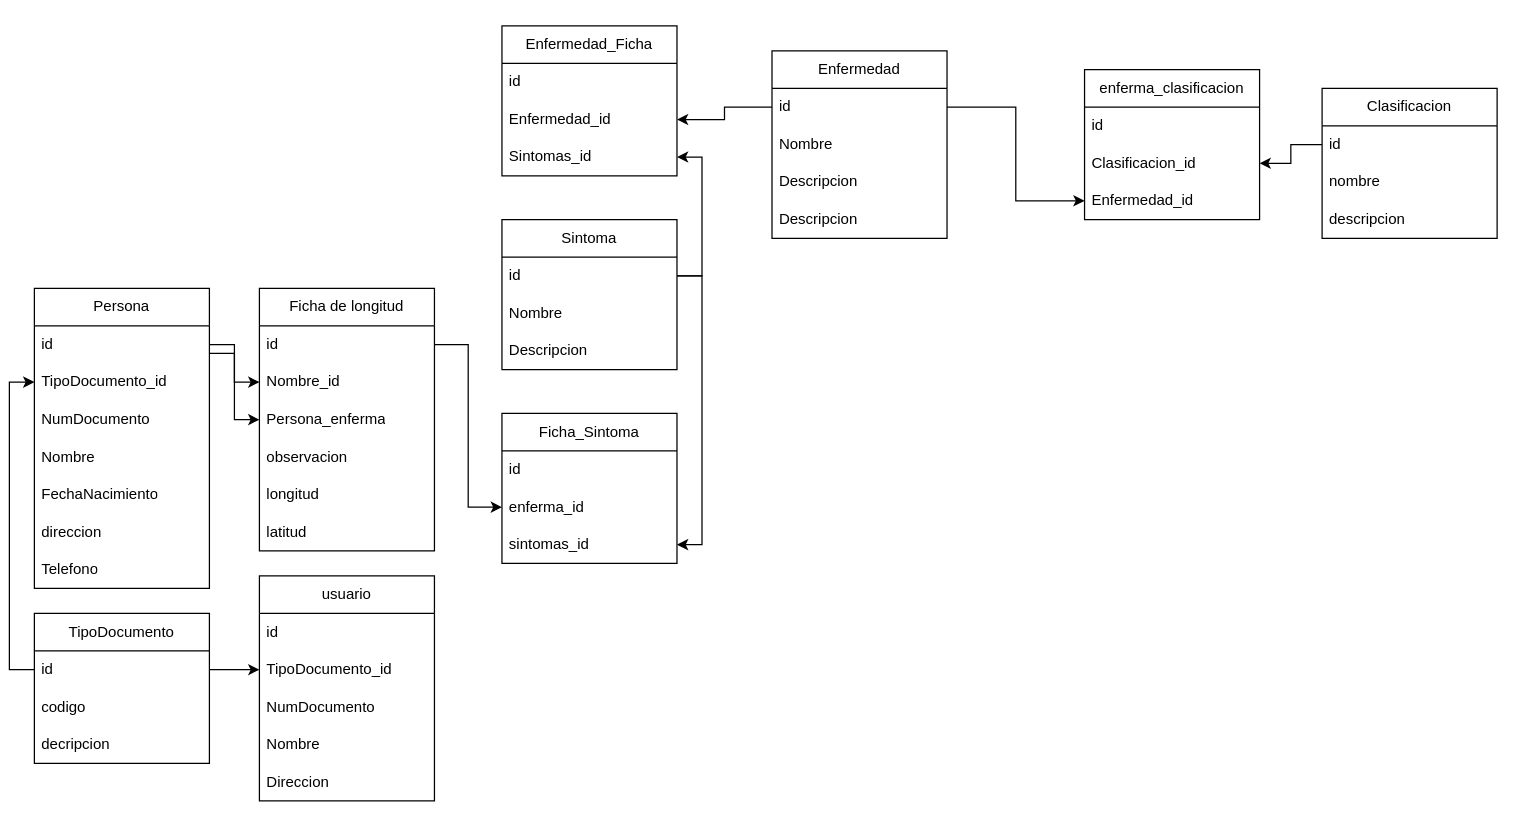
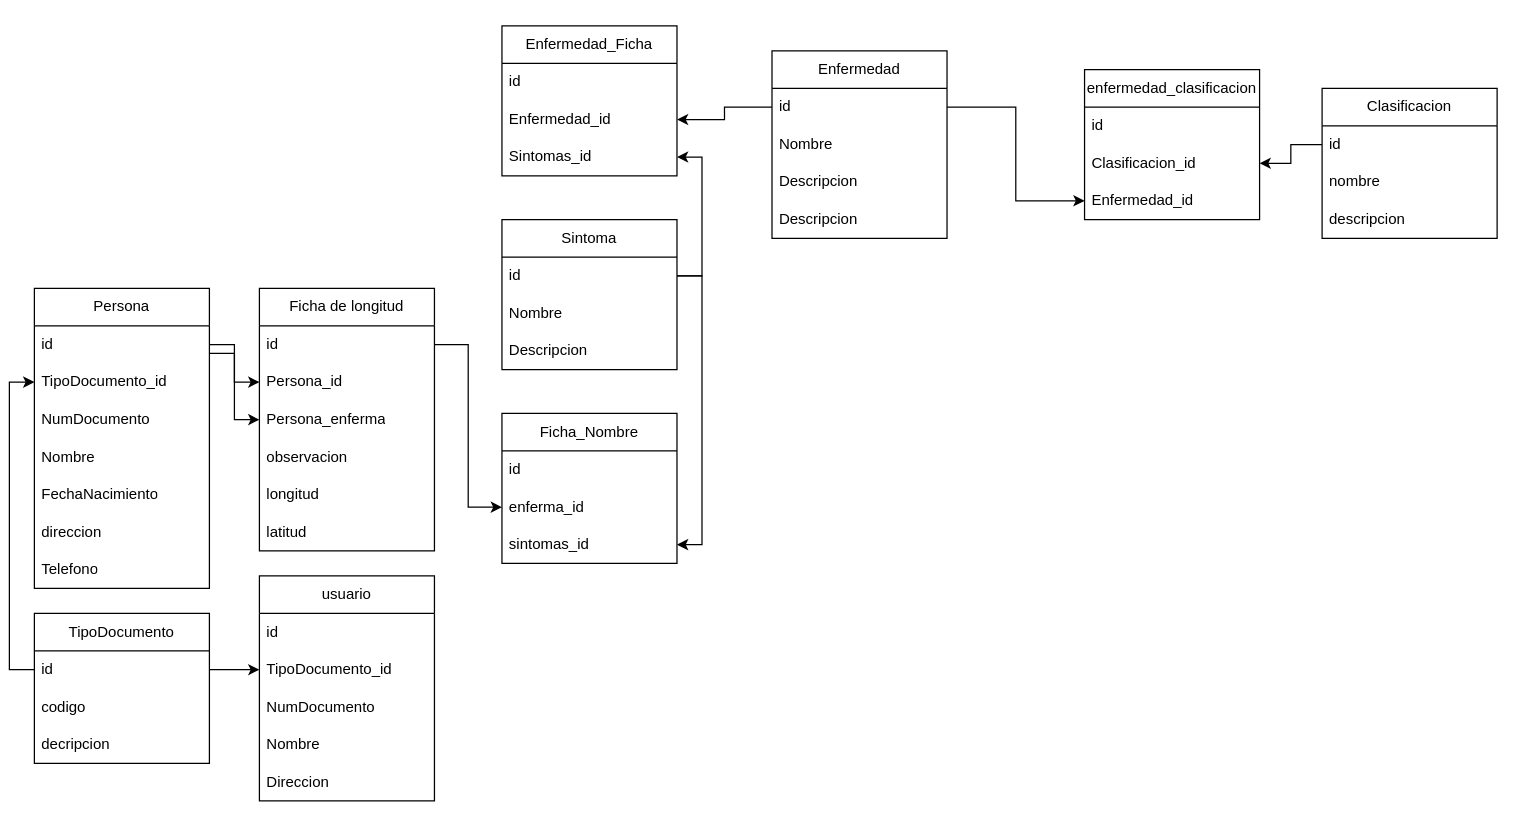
node "enferma_clasificacion": label "enferma_clasificacion" -> "enfermedad_clasificacion"
node "Nombre_id": label "Nombre_id" -> "Persona_id"
node "Ficha_Sintoma": label "Ficha_Sintoma" -> "Ficha_Nombre"
